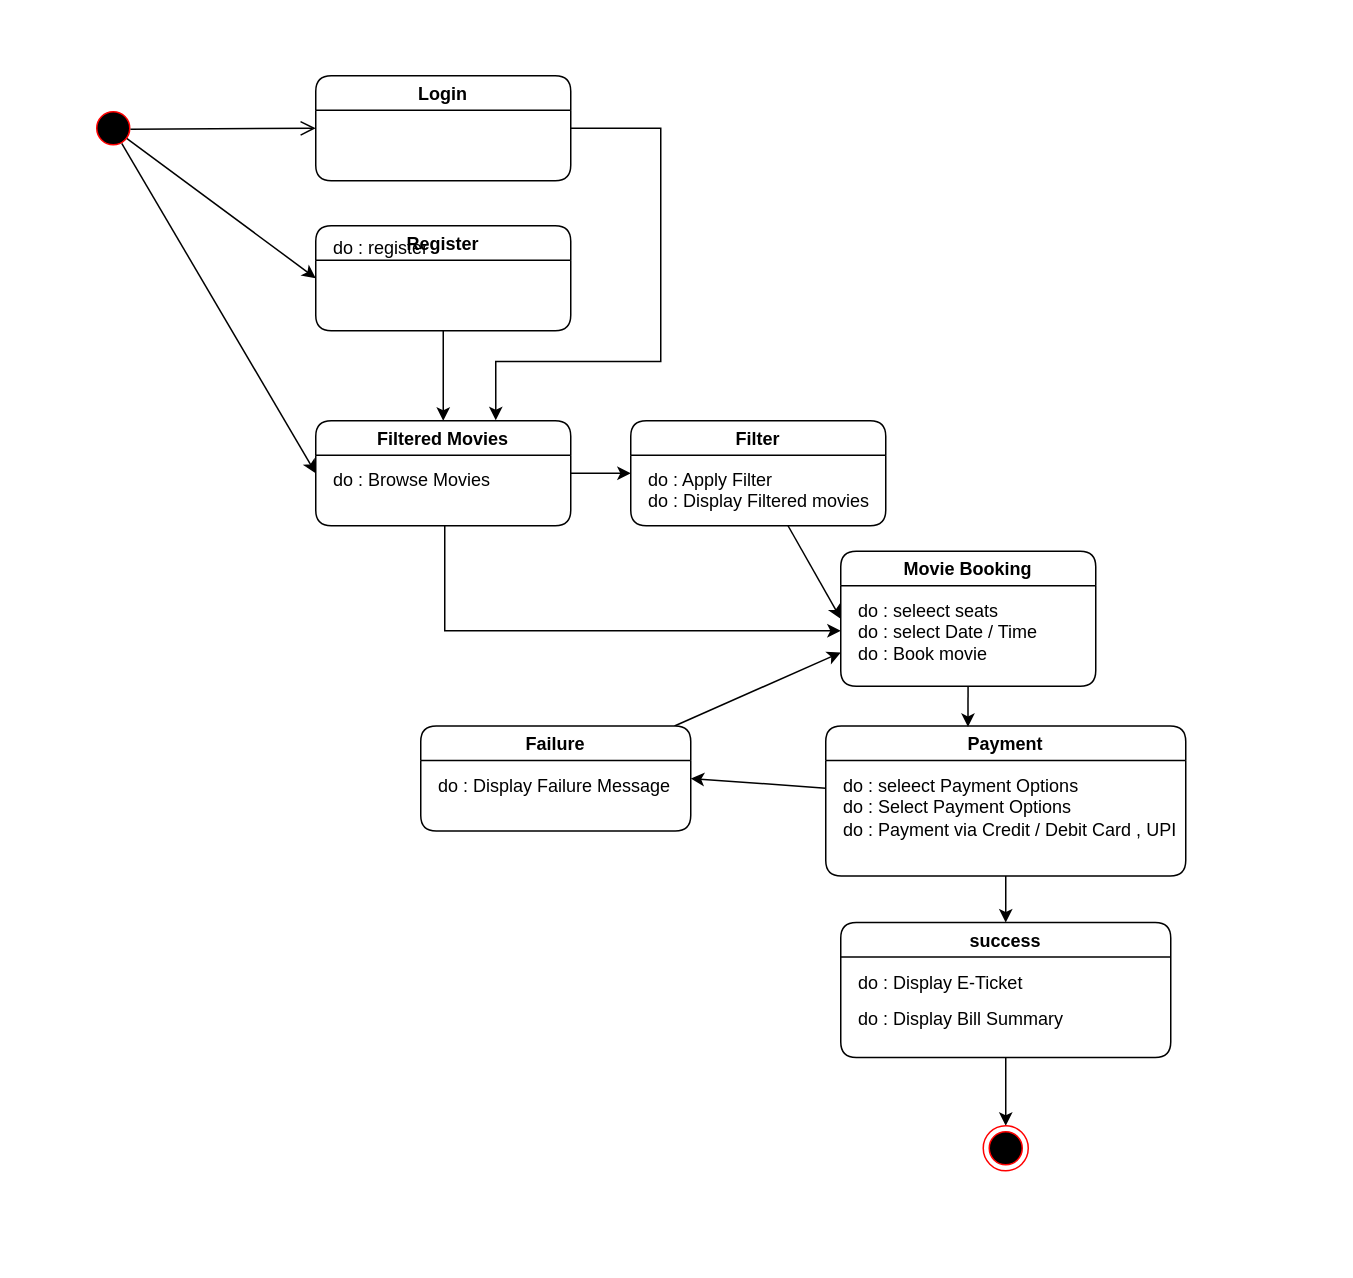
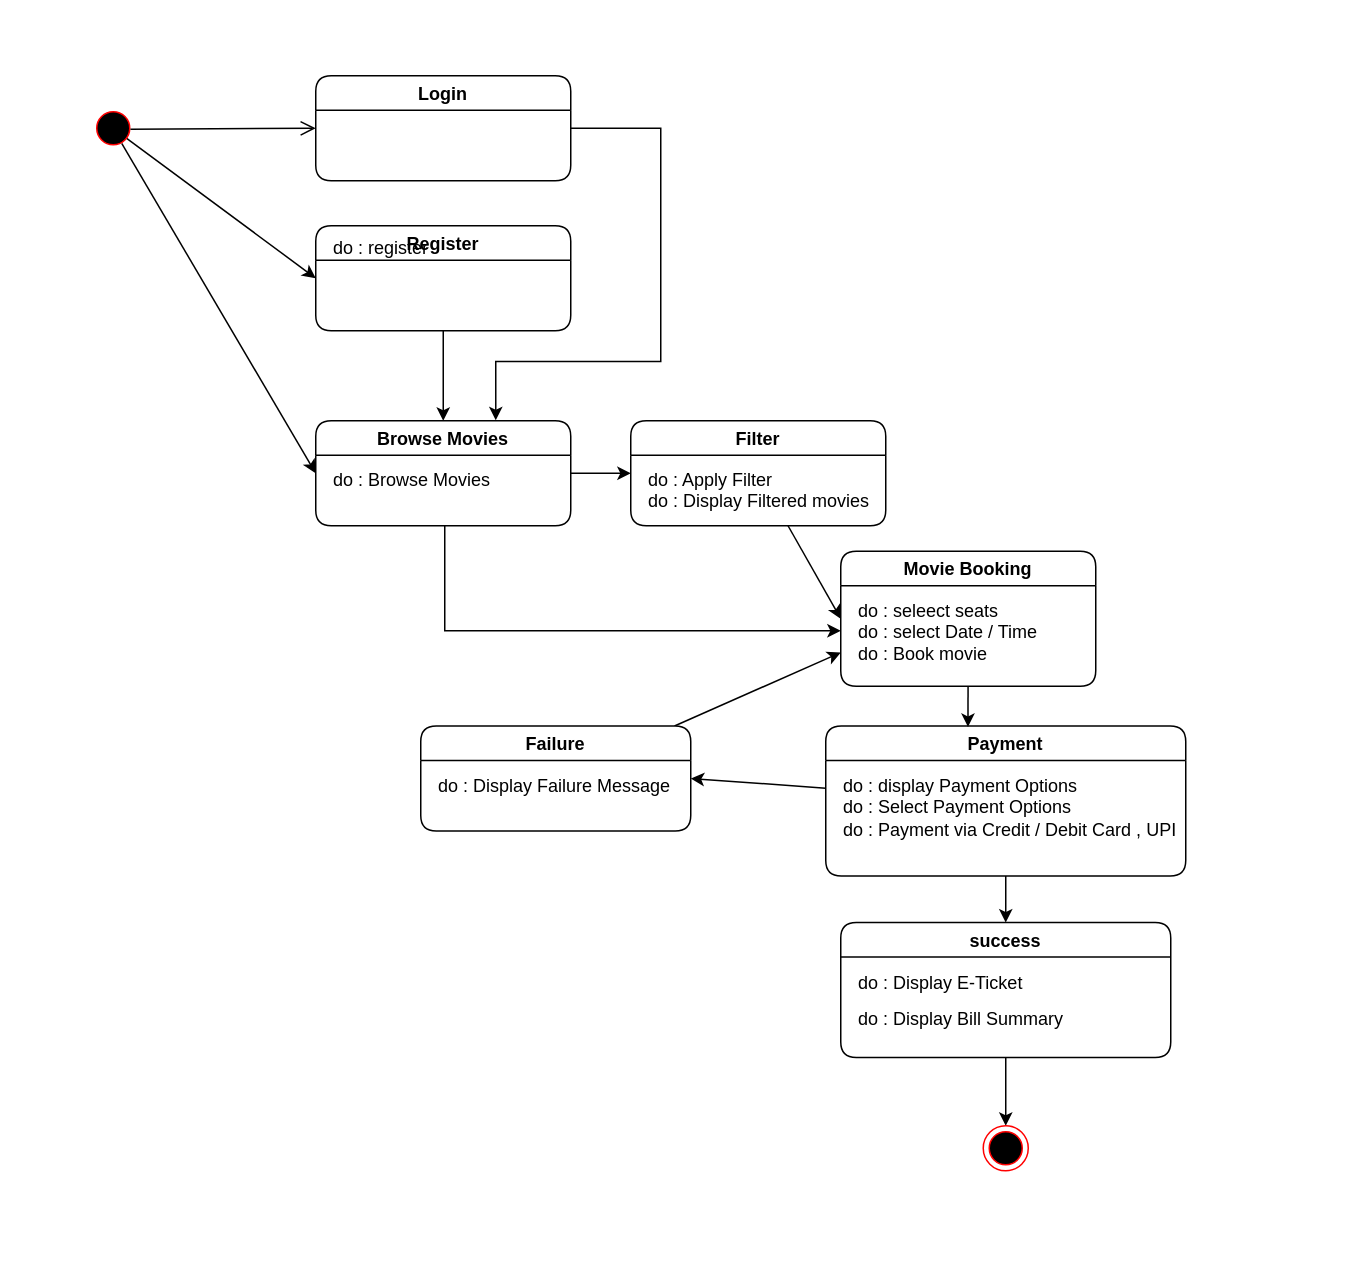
node "Filtered Movies": label "Filtered Movies" -> "Browse Movies"
node "do : seleect Payment Options": label "do : seleect Payment Options" -> "do : display Payment Options"
